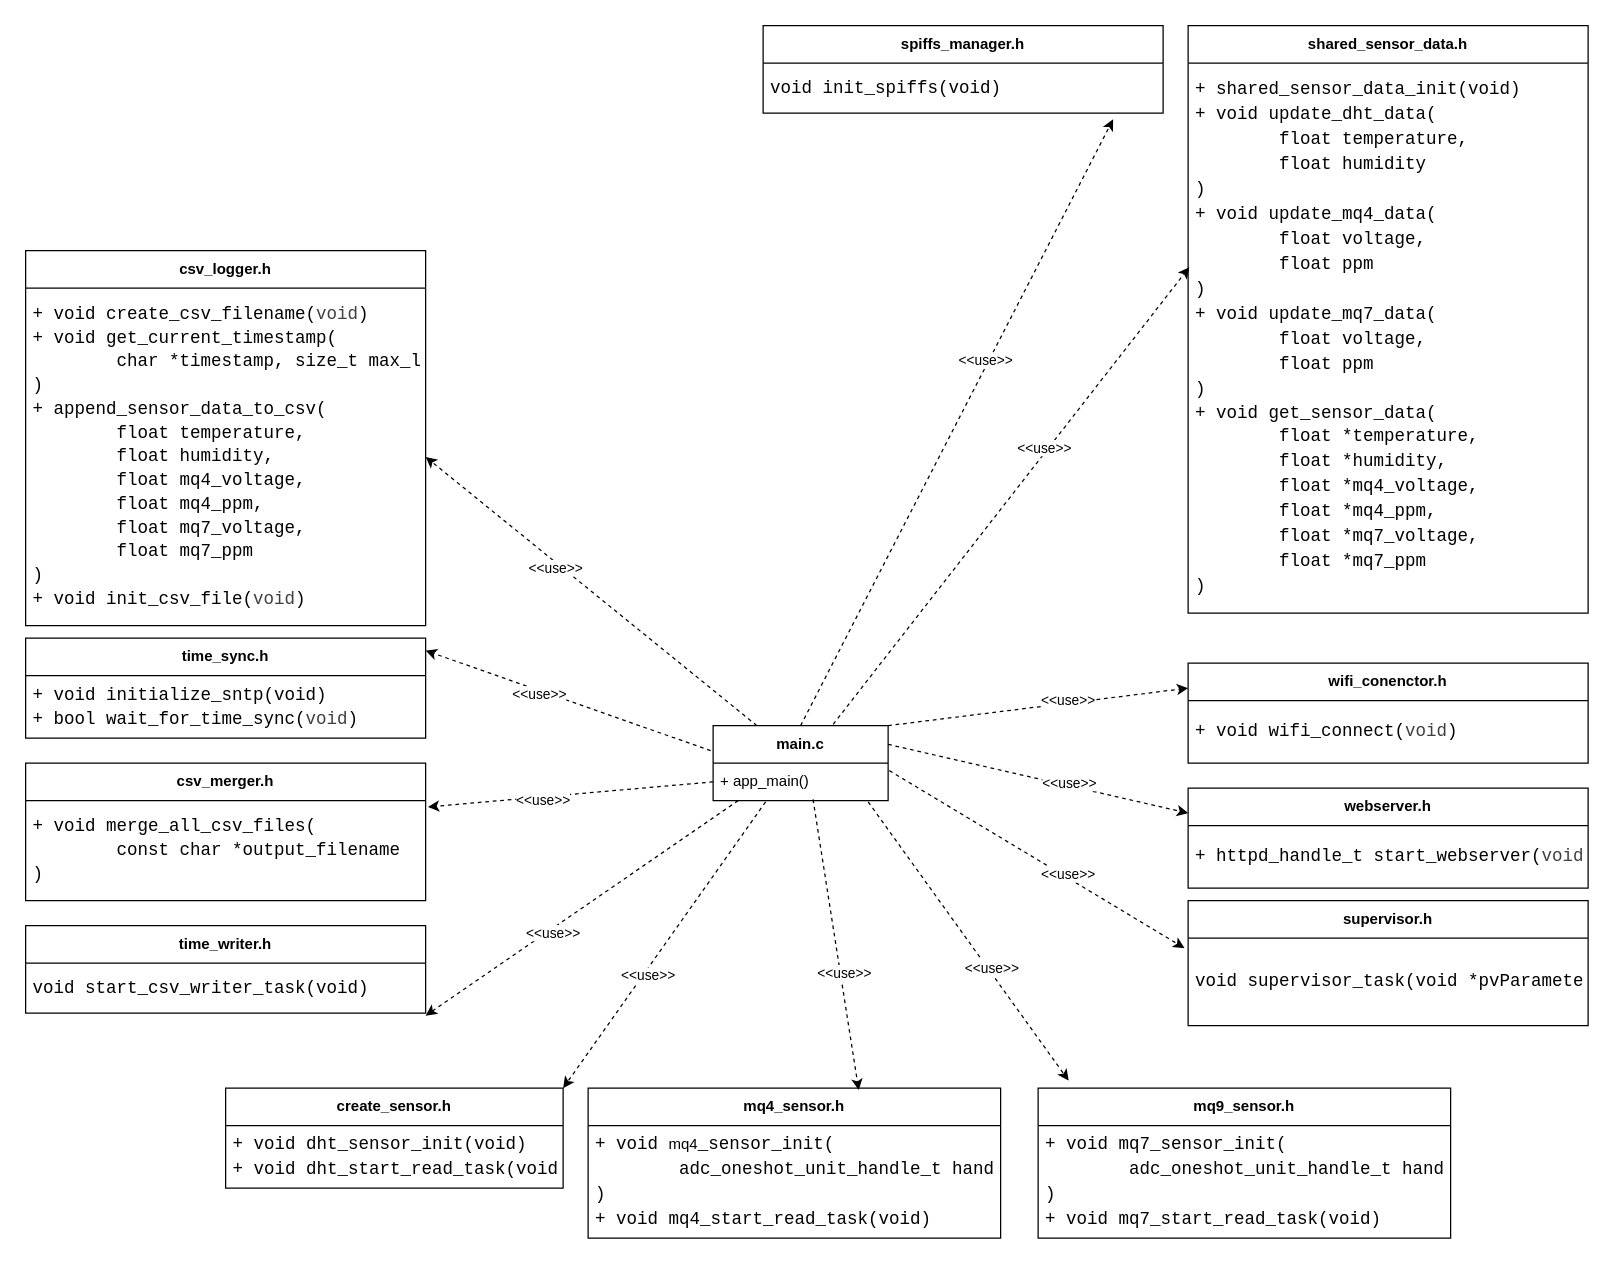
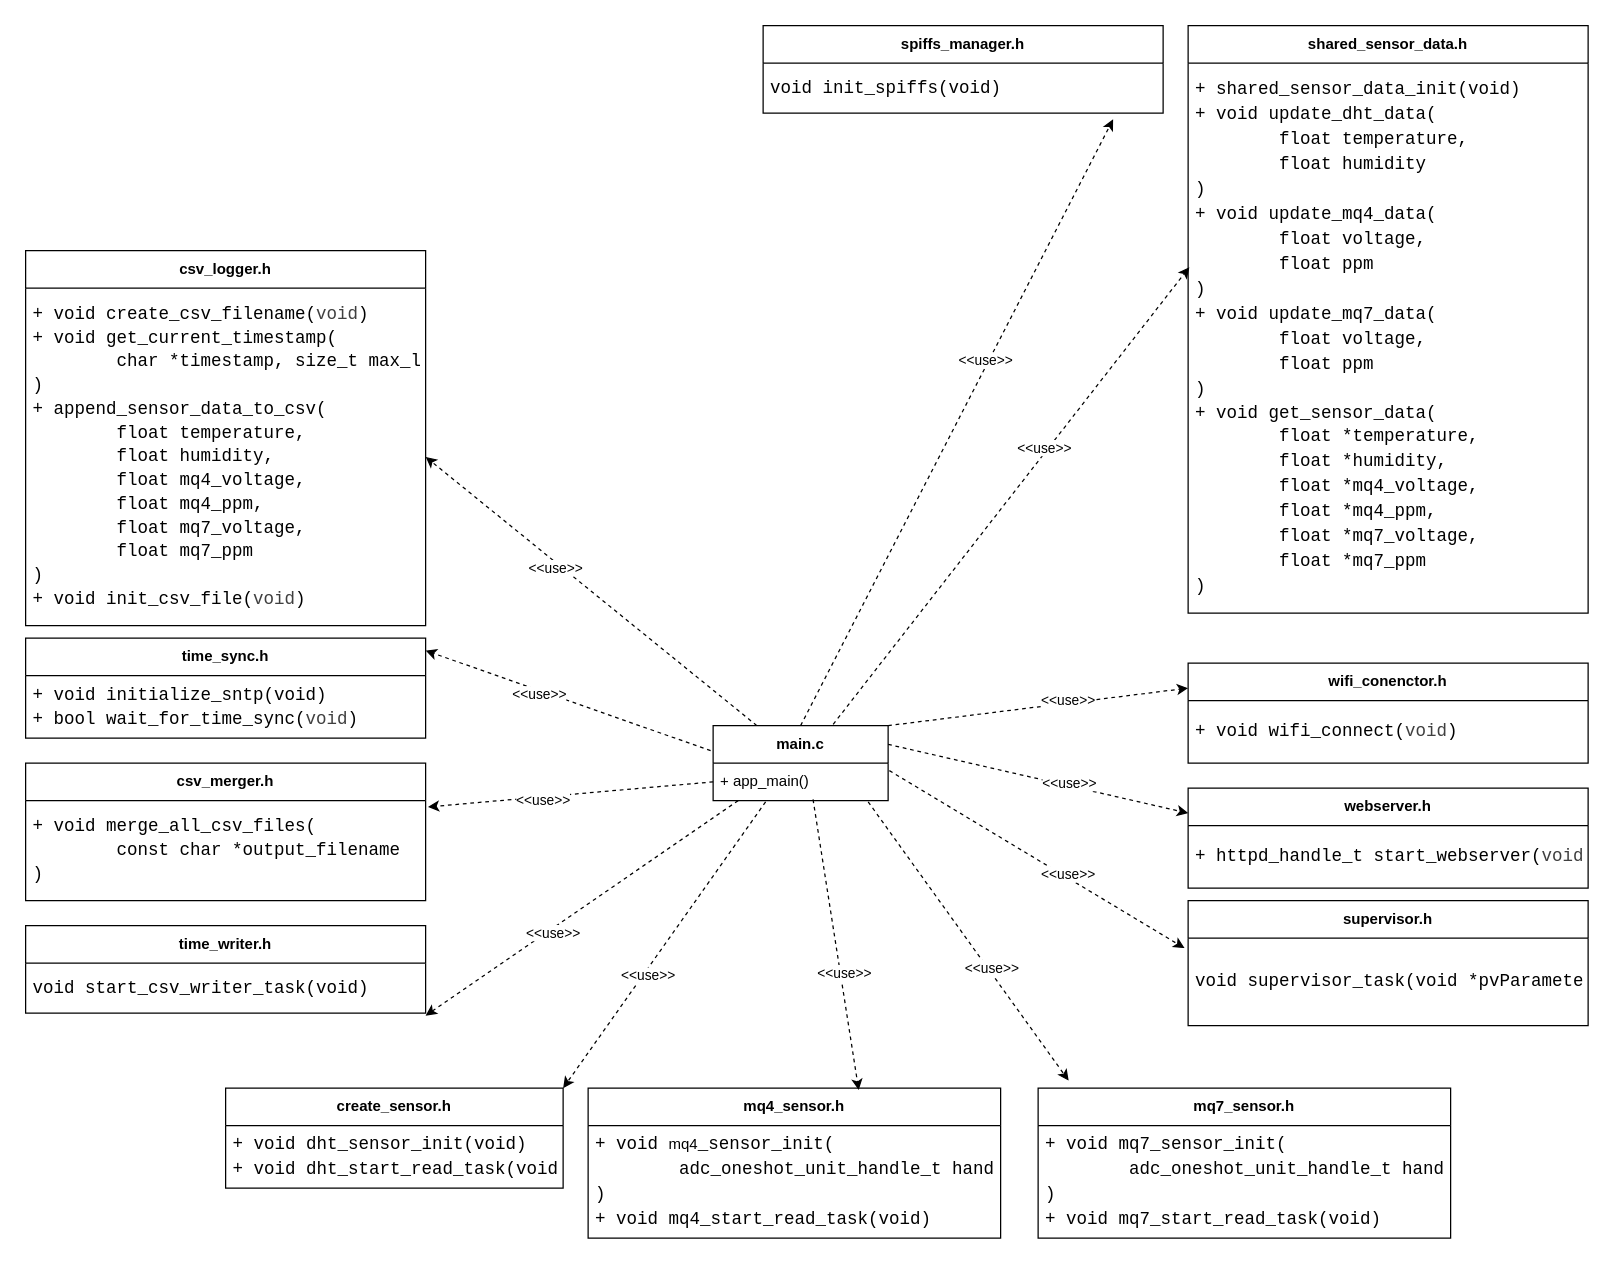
node "mq9_sensor.h": label "mq9_sensor.h" -> "mq7_sensor.h"
